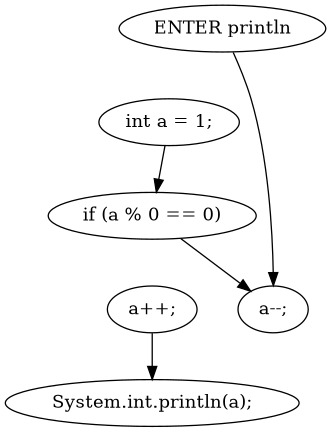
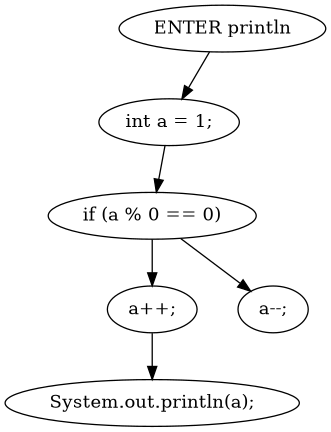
edge "ENTER println" -> "a--;": now "ENTER println" -> "int a = 1;"
edge "if (a % 0 == 0)" -> "a++;": added
node "System.int.println(a);": label "System.int.println(a);" -> "System.out.println(a);"
